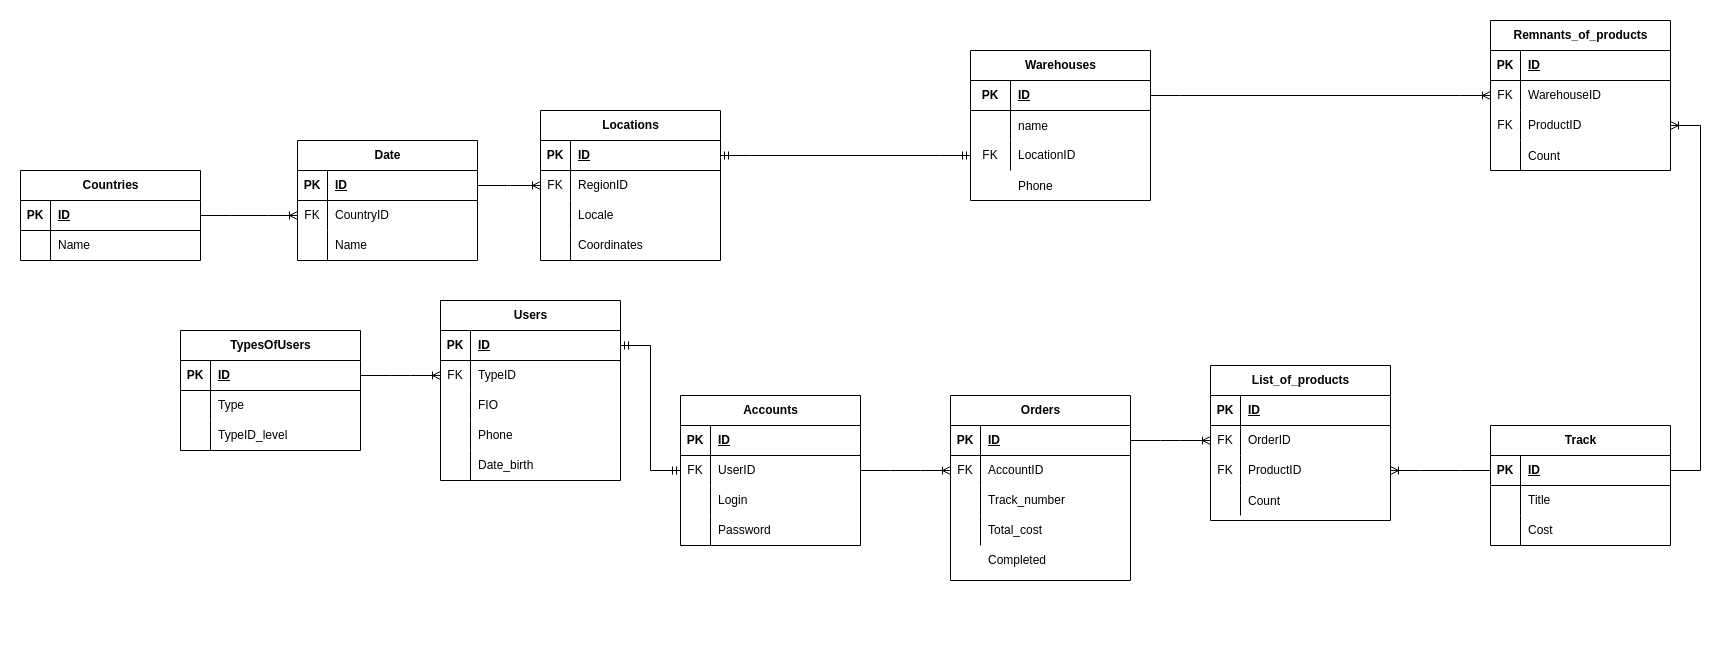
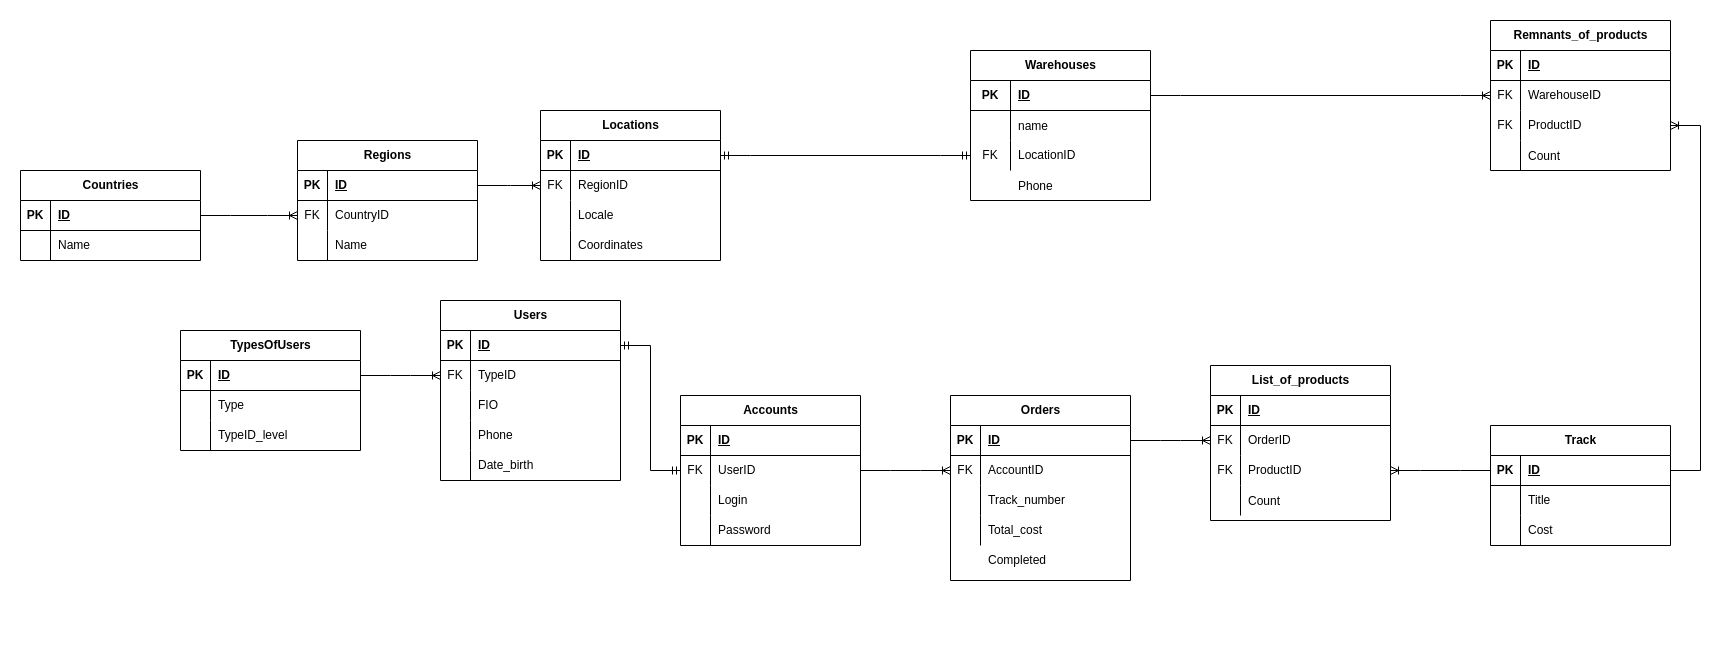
node "Date": label "Date" -> "Regions"
